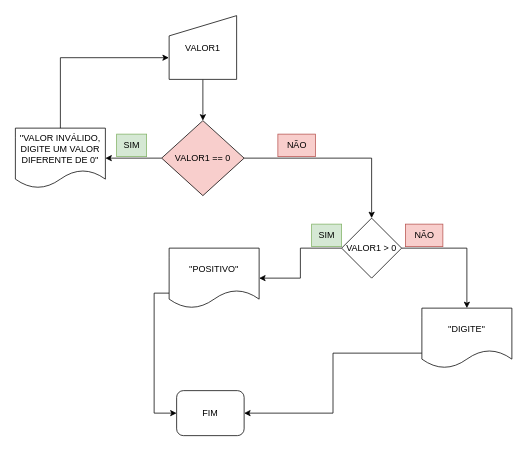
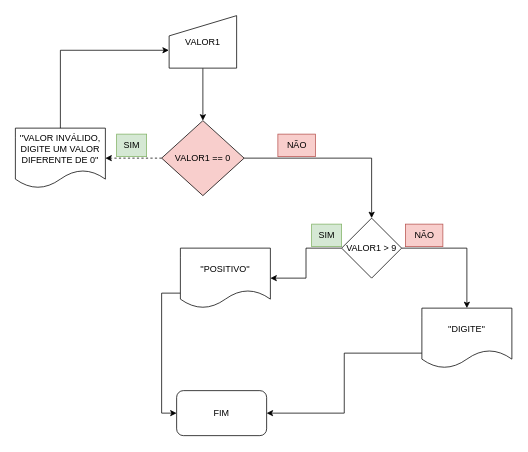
node "VALOR1": size 68x64 -> 68x53
edge "VALOR1 == 0" -> "''VALOR INVÁLIDO, DIGITE UM VALOR DIFERENTE DE 0''": style solid -> dashed
node "VALOR1 > 0": label "VALOR1 > 0" -> "VALOR1 > 9"
node "''POSITIVO''": moved (214, 278) -> (225, 278)
node "FIM": size 68x45 -> 90x45
